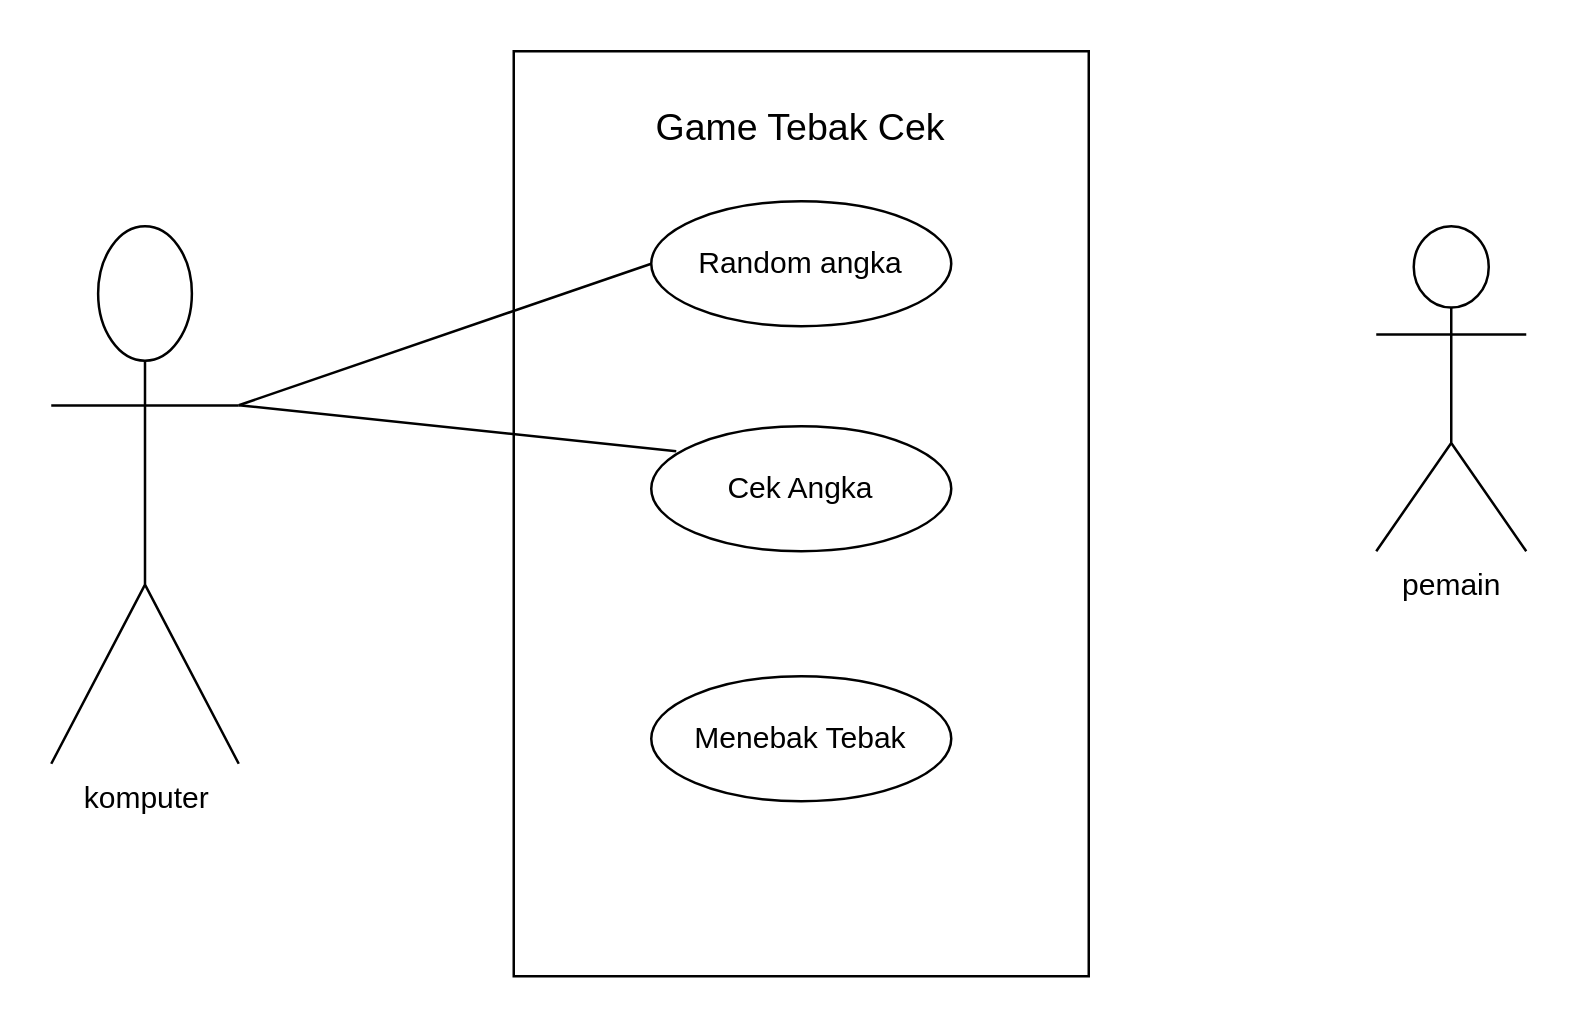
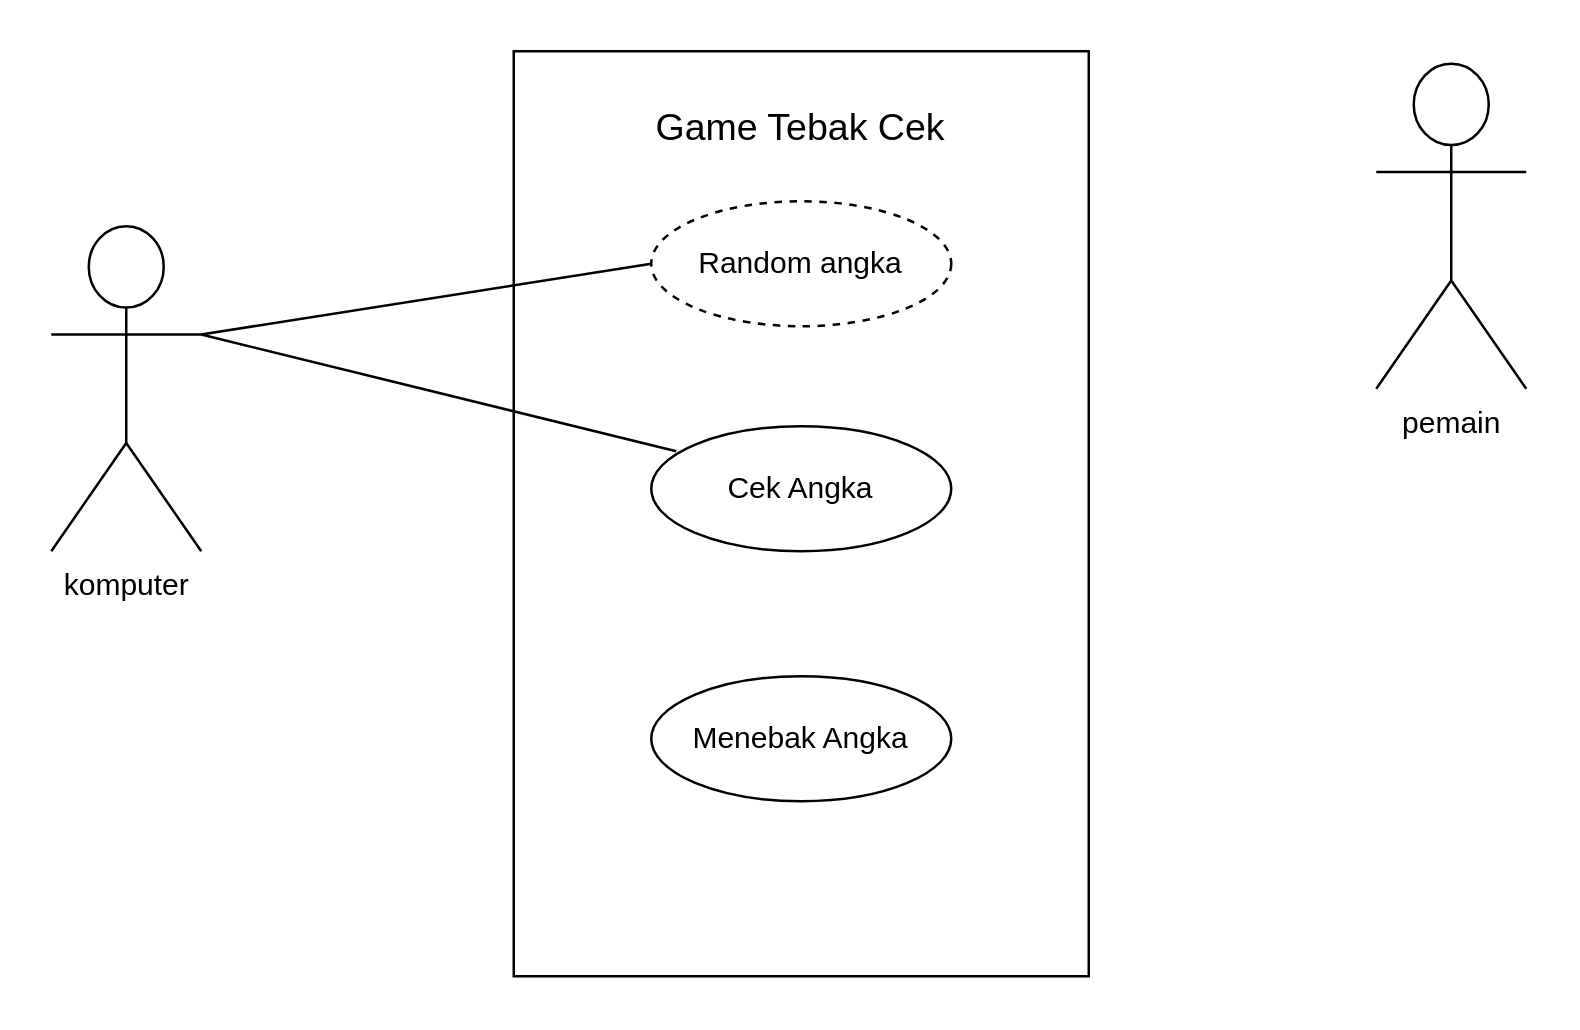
node "Random angka": style solid -> dashed
node "pemain": moved (1451, 389) -> (1451, 226)
node "komputer": size 188x538 -> 150x325
node "Menebak Tebak": label "Menebak Tebak" -> "Menebak Angka"
